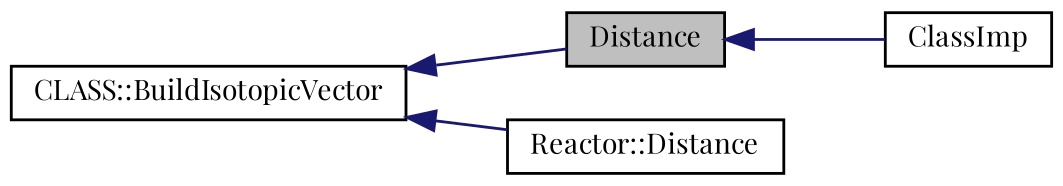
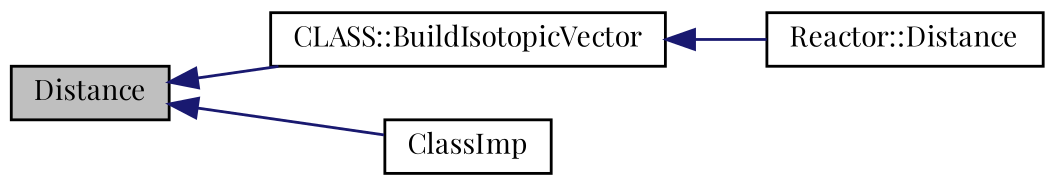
edge "Distance" -> "CLASS::BuildIsotopicVector": reversed
